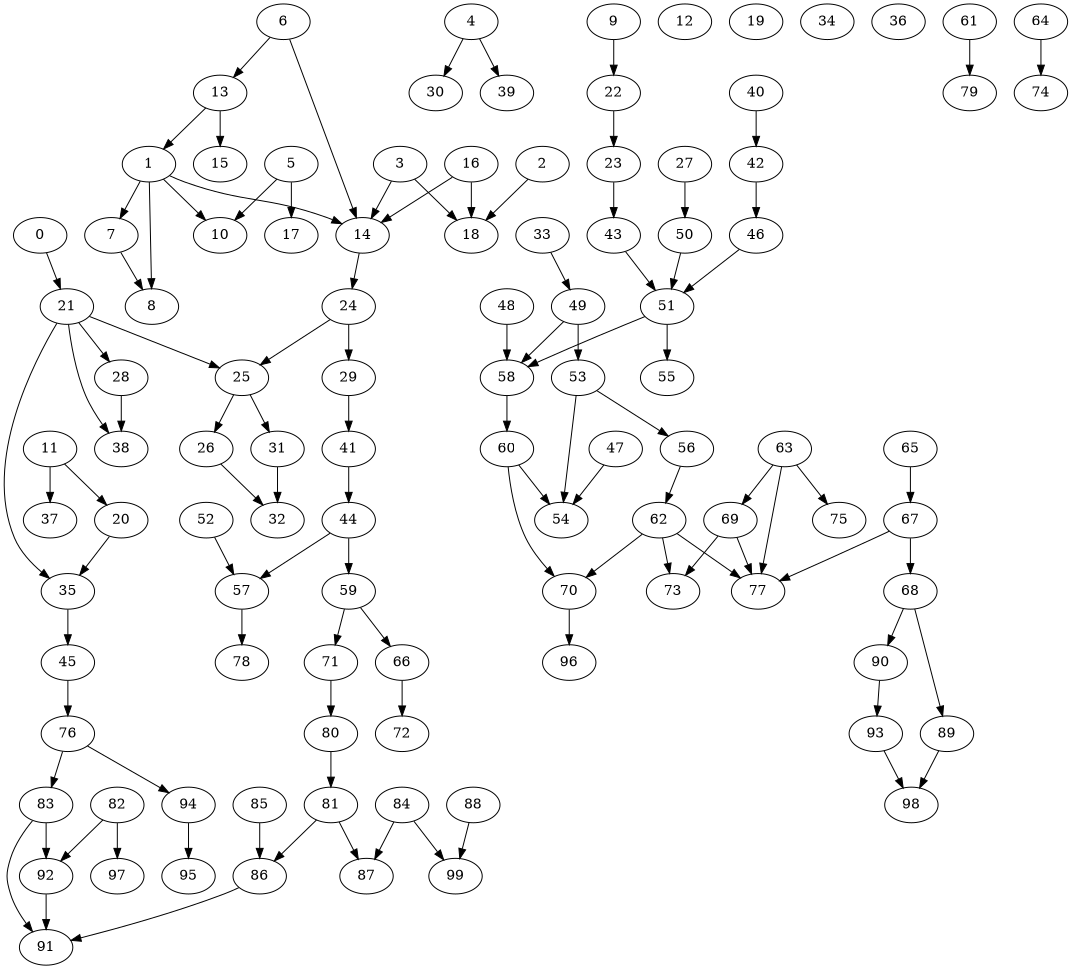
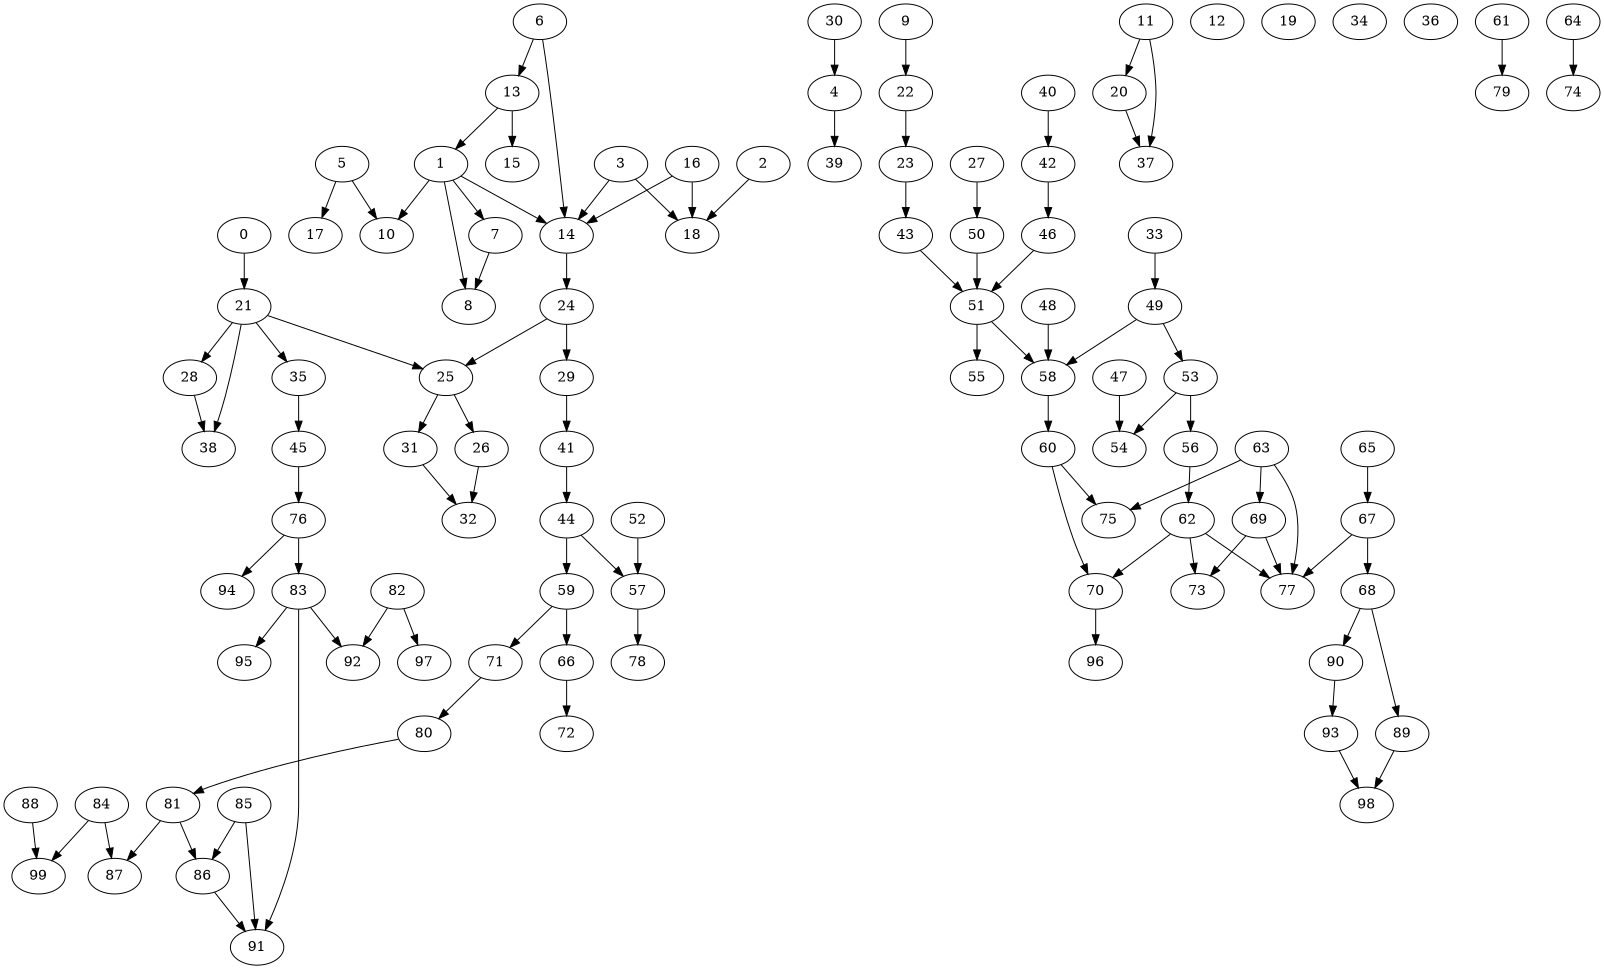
edge "4" -> "30": reversed
edge "60" -> "54": now "60" -> "75"
edge "20" -> "35": now "20" -> "37"
edge "94" -> "95": now "83" -> "95"
edge "92" -> "91": now "85" -> "91"
